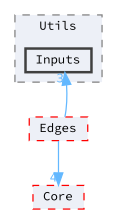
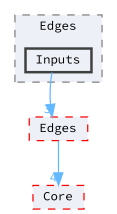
cluster "Utils": label "Utils" -> "Edges"
edge "Edges" -> "Inputs": reversed
